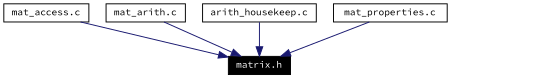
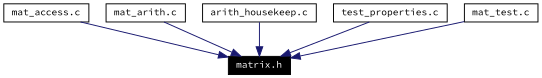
node "mat_properties.c": label "mat_properties.c" -> "test_properties.c"
node "mat_test.c": added
